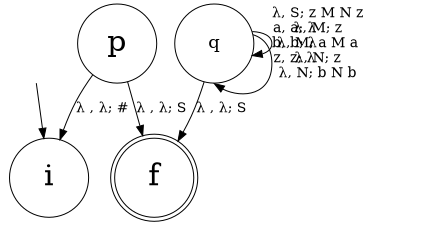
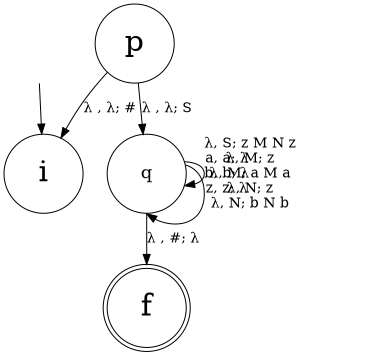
edge "p" -> "f": now "p" -> "q"
edge "q" -> "f": label "λ , λ; S" -> "λ , #; λ"
